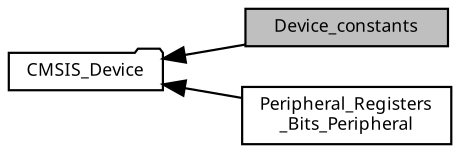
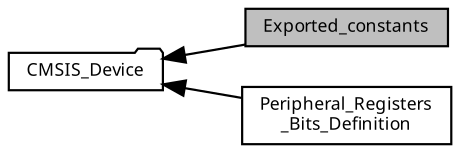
node "Device_constants": label "Device_constants" -> "Exported_constants"
node "Peripheral_Registers _Bits_Peripheral": label "Peripheral_Registers _Bits_Peripheral" -> "Peripheral_Registers _Bits_Definition"
